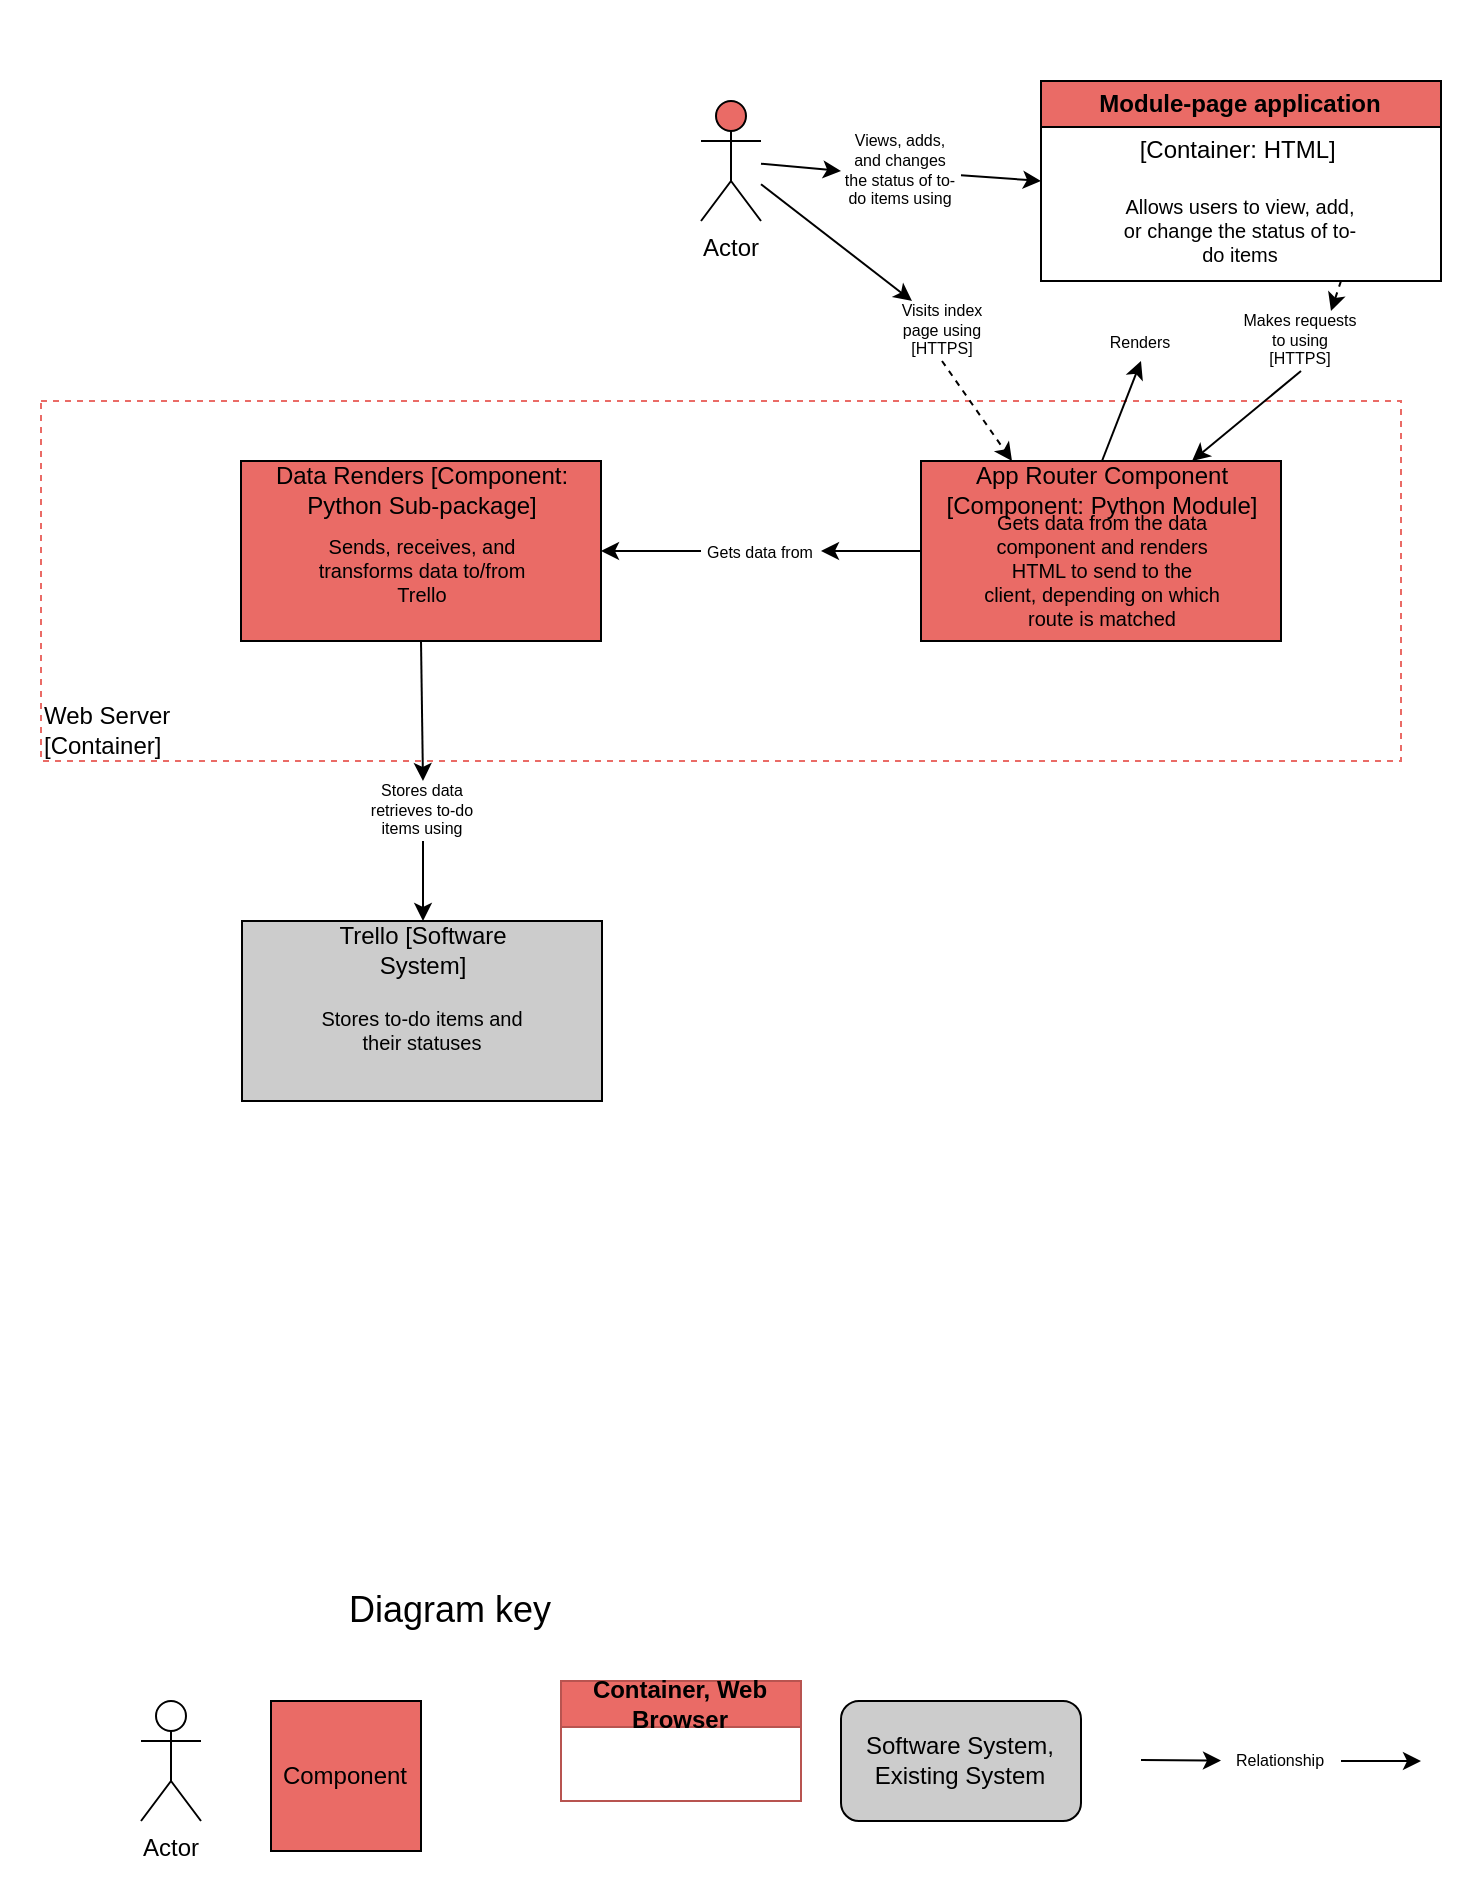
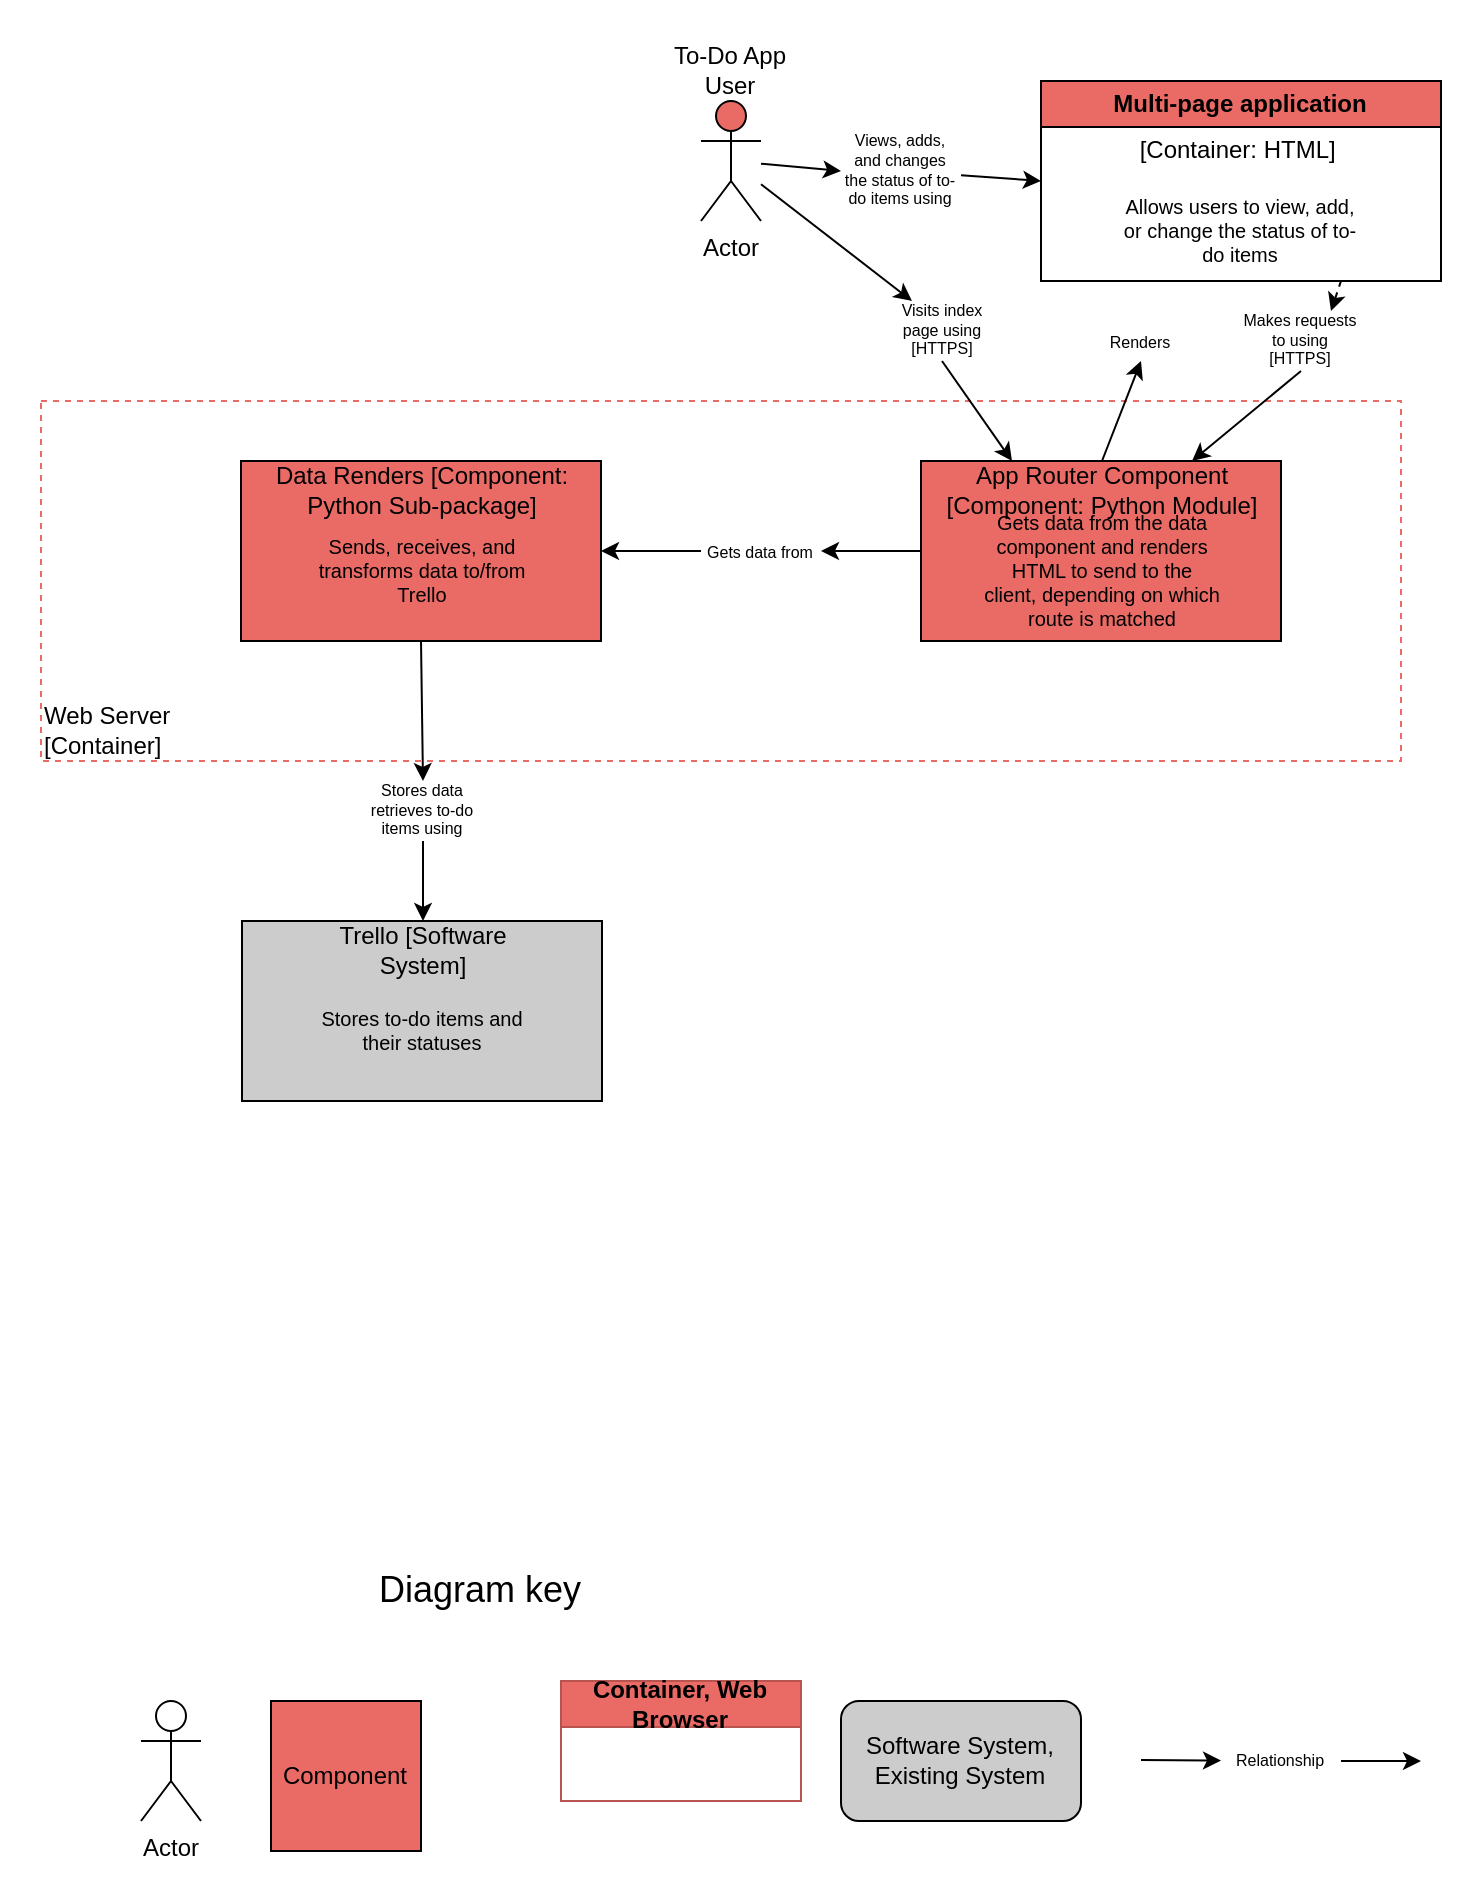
node "To-Do App User": added
node "Module-page application": label "Module-page application" -> "Multi-page application"
edge "Visits index page using [HTTPS]" -> "App Router Component [Component: Python Module]": style dashed -> solid
node "Diagram key": moved (451, 1611) -> (481, 1591)
